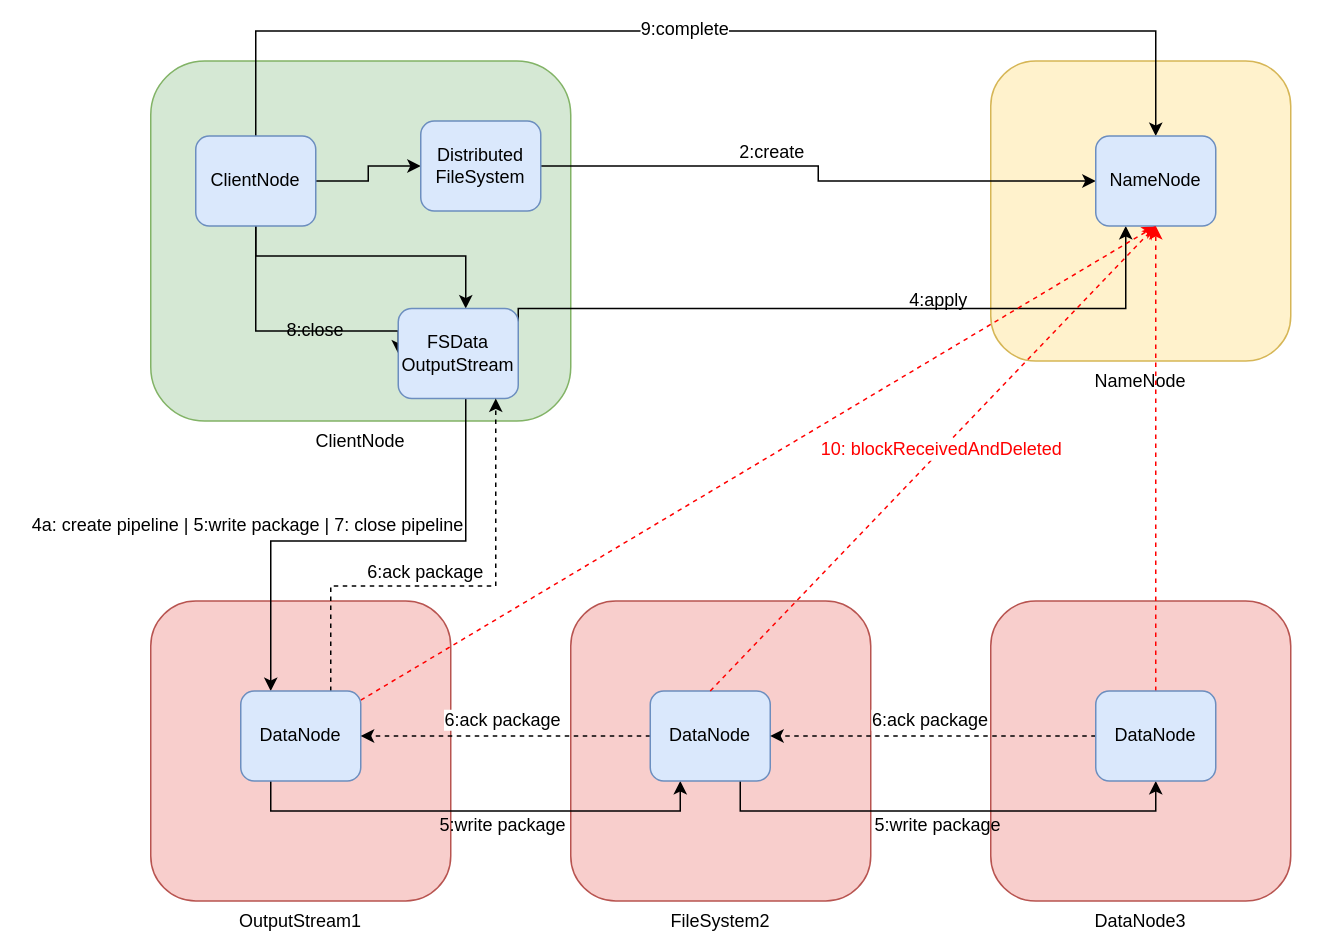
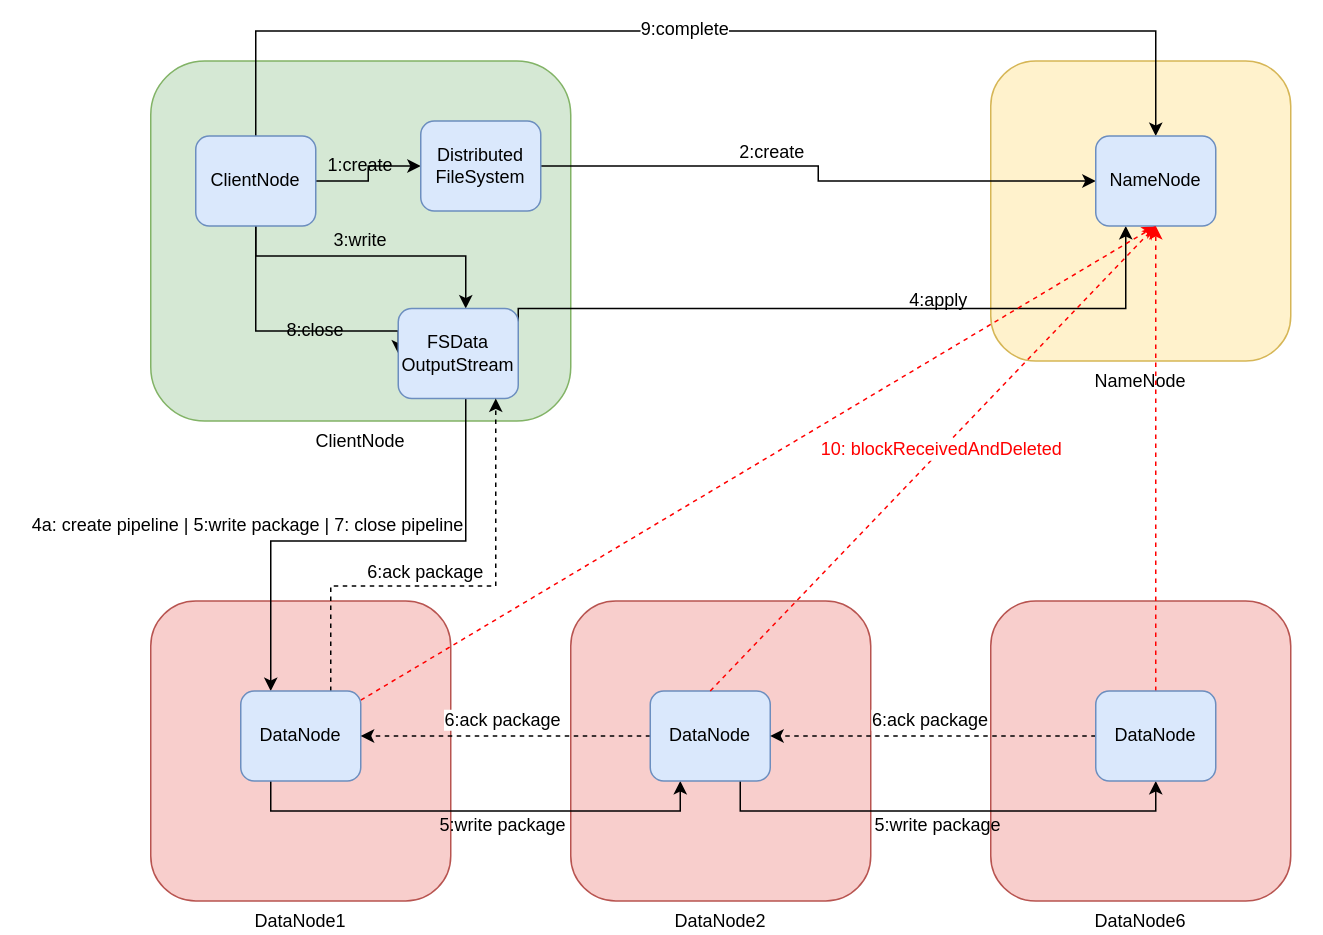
node "1:create": added
node "3:write": added
node "OutputStream1": label "OutputStream1" -> "DataNode1"
node "FileSystem2": label "FileSystem2" -> "DataNode2"
node "DataNode3": label "DataNode3" -> "DataNode6"
